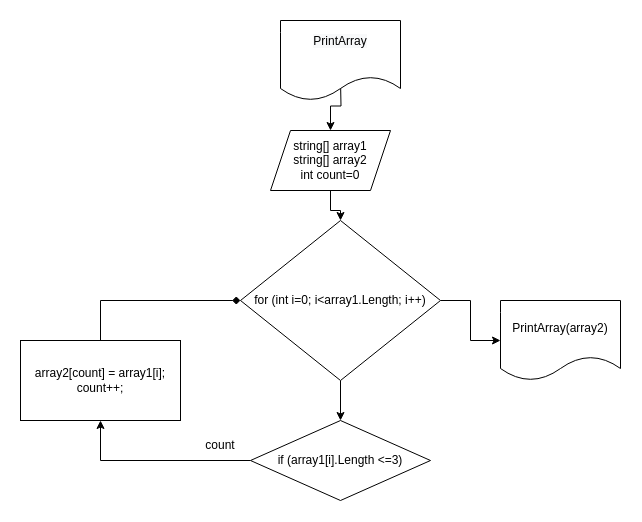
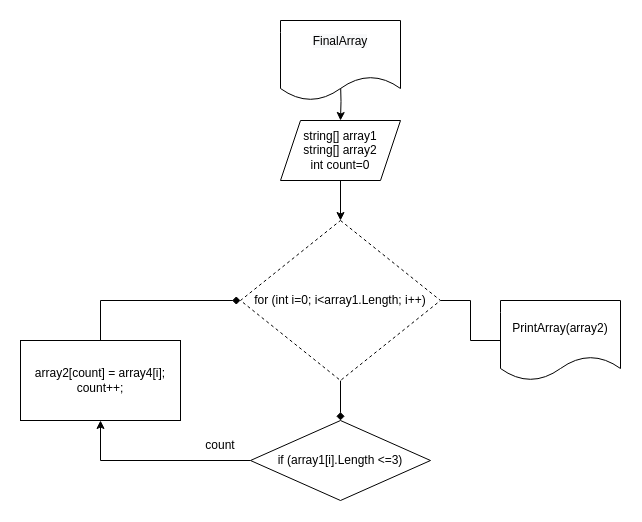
node "PrintArray": label "PrintArray" -> "FinalArray"
node "string[] array1 string[] array2 int count=0": moved (331, 161) -> (341, 151)
node "for (int i=0; i<array1.Length; i++)": style solid -> dashed
edge "for (int i=0; i<array1.Length; i++)" -> "PrintArray(array2)": arrowhead classic -> none
node "array2[count] = array1[i]; count++;": label "array2[count] = array1[i]; count++;" -> "array2[count] = array4[i]; count++;"
edge "for (int i=0; i<array1.Length; i++)" -> "if (array1[i].Length <=3)": arrowhead classic -> diamond
